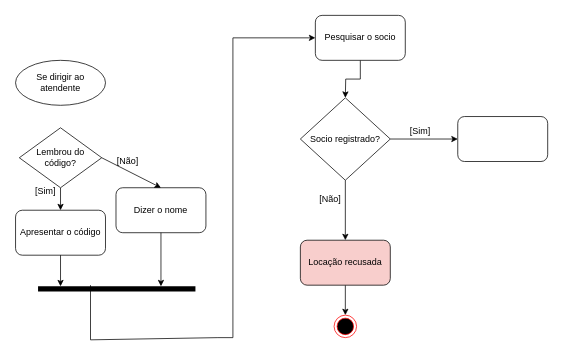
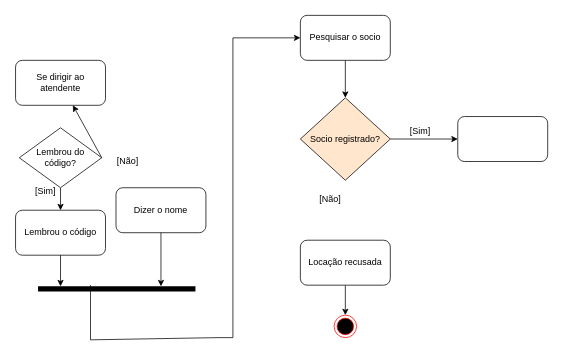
node "Pesquisar o socio": moved (360, 38) -> (345, 38)
node "Se dirigir ao atendente": shape ellipse -> rounded rectangle
node "Socio registrado?": fillcolor #ffffff -> #ffe6cc
edge "Lembrou do código?" -> "Dizer o nome": now "Lembrou do código?" -> "Se dirigir ao atendente"
edge "Socio registrado?" -> "Locação recusada": removed
node "Apresentar o código": label "Apresentar o código" -> "Lembrou o código"
node "Locação recusada": fillcolor #f8cecc -> #ffffff
